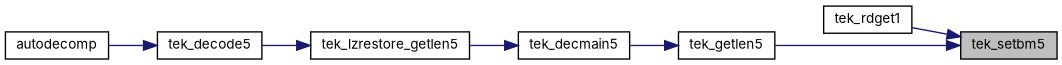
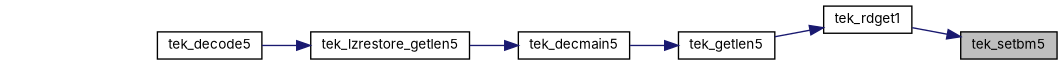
node "autodecomp": removed
edge "tek_getlen5" -> "tek_setbm5": now "tek_getlen5" -> "tek_rdget1"
